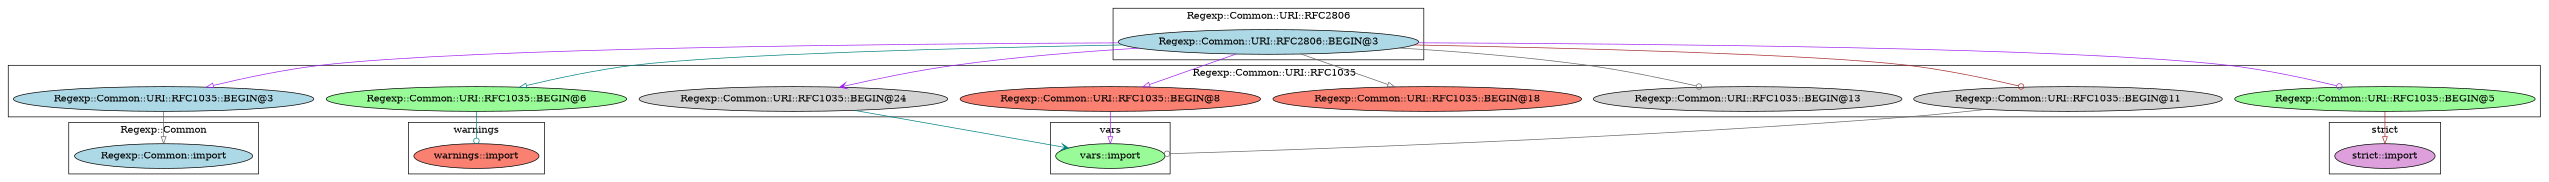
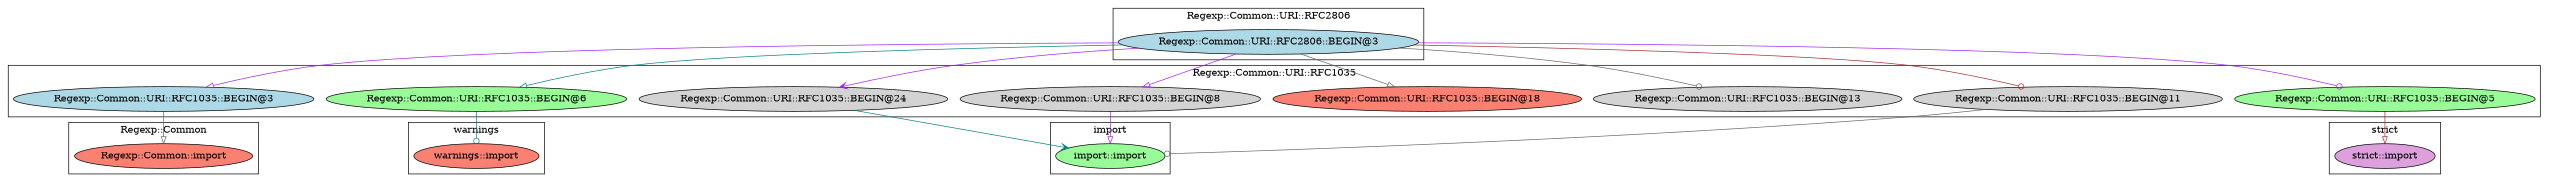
node "Regexp::Common::URI::RFC1035::BEGIN@8": fillcolor salmon -> lightgrey
cluster "vars": label "vars" -> "import"
node "Regexp::Common::import": fillcolor lightblue -> salmon
node "vars::import": label "vars::import" -> "import::import"
